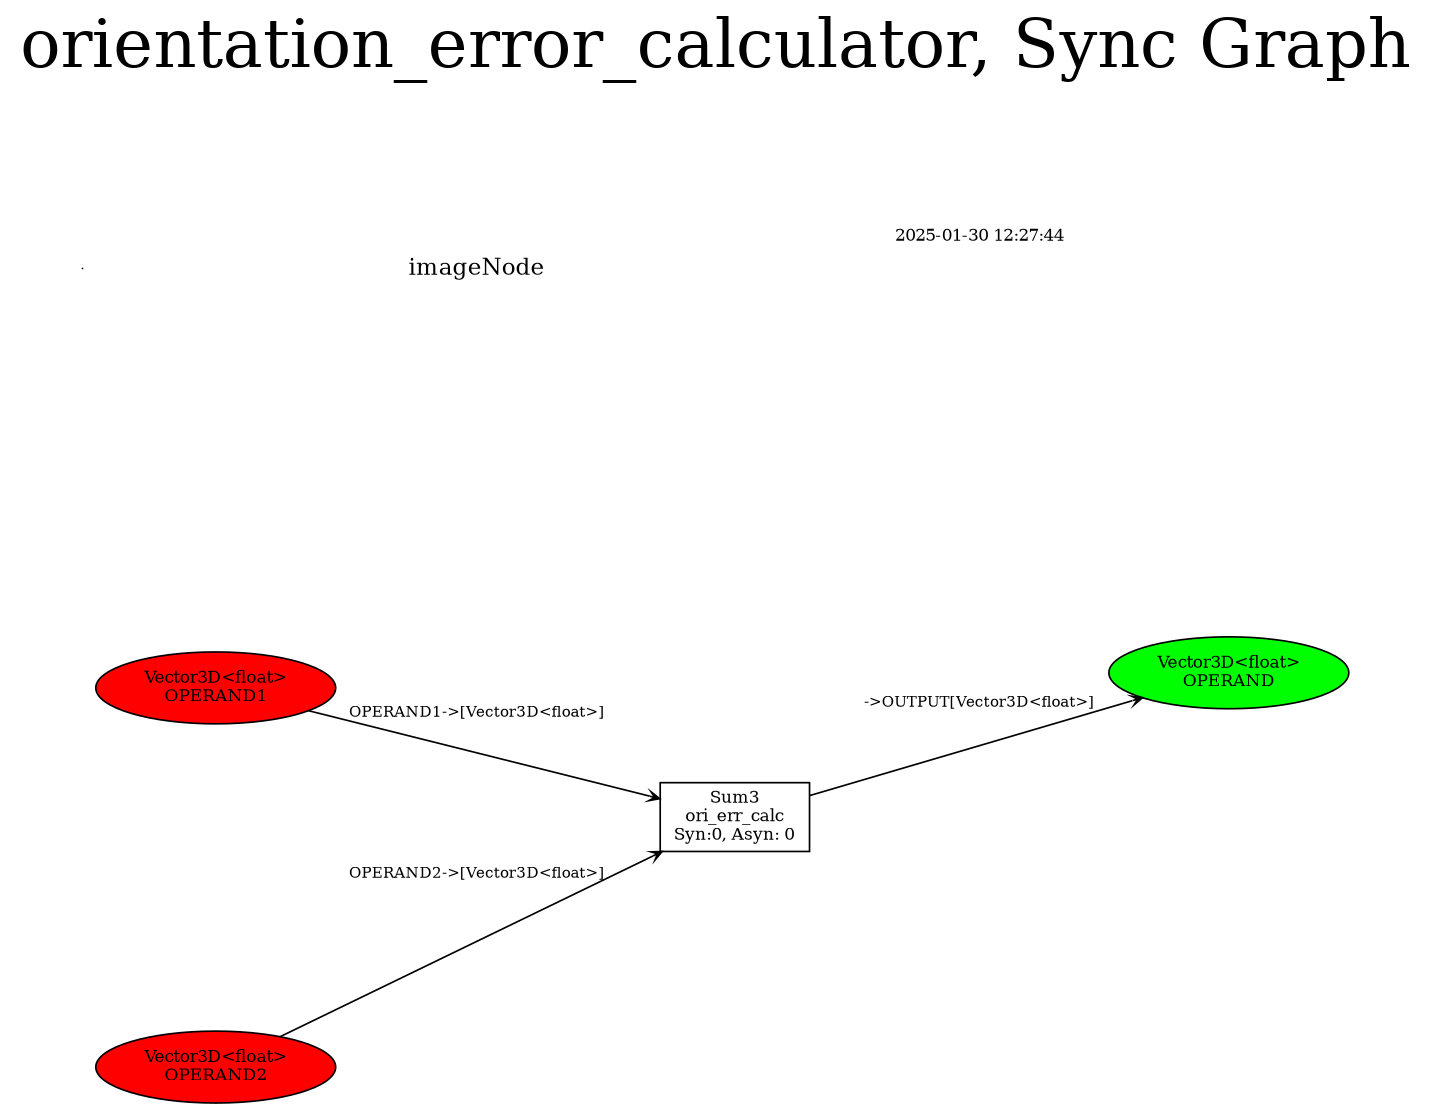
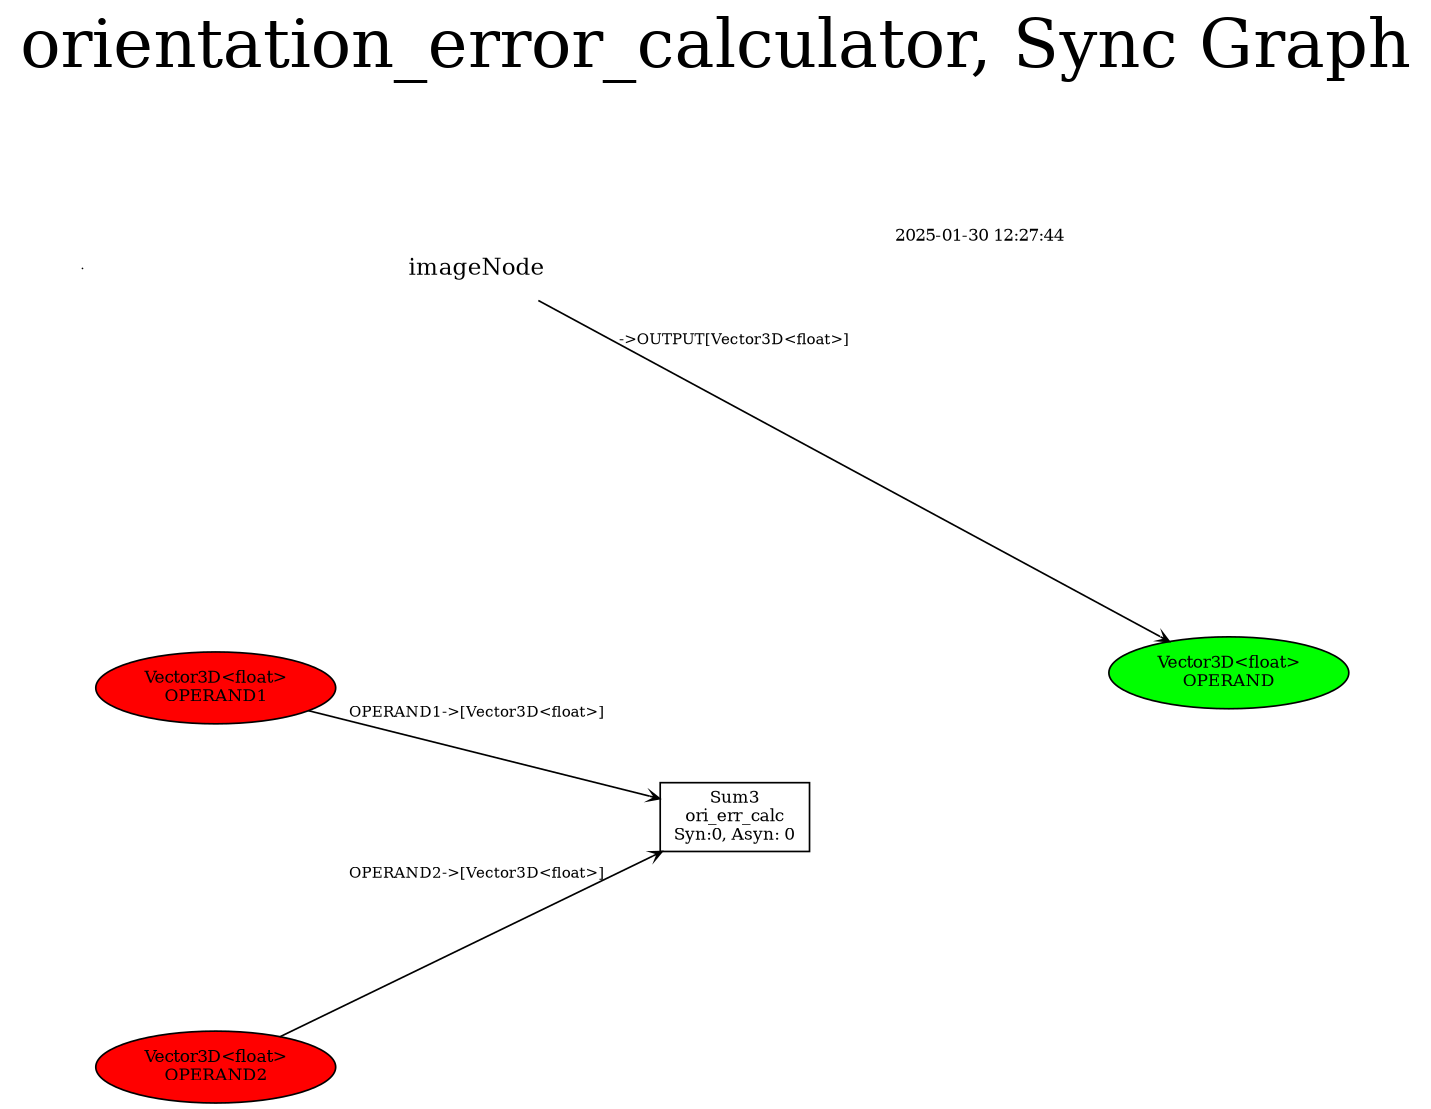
edge "Sum3 ori_err_calc Syn:0, Asyn: 0" -> "Vector3D<float> OPERAND": now "imageNode" -> "Vector3D<float> OPERAND"
